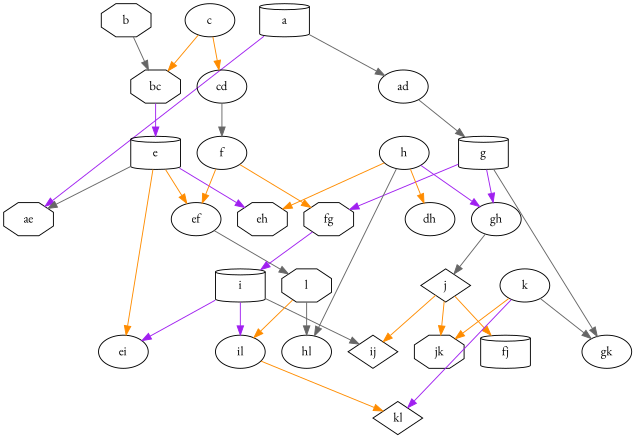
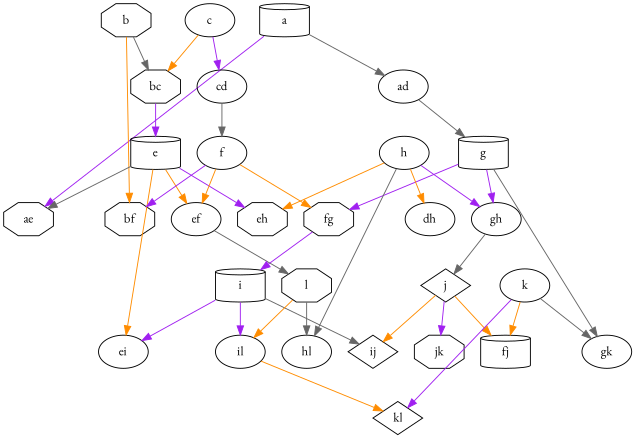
edge "c" -> "cd": color darkorange -> purple
node "bf": added
edge "j" -> "jk": color darkorange -> purple
edge "k" -> "jk": now "k" -> "fj"
